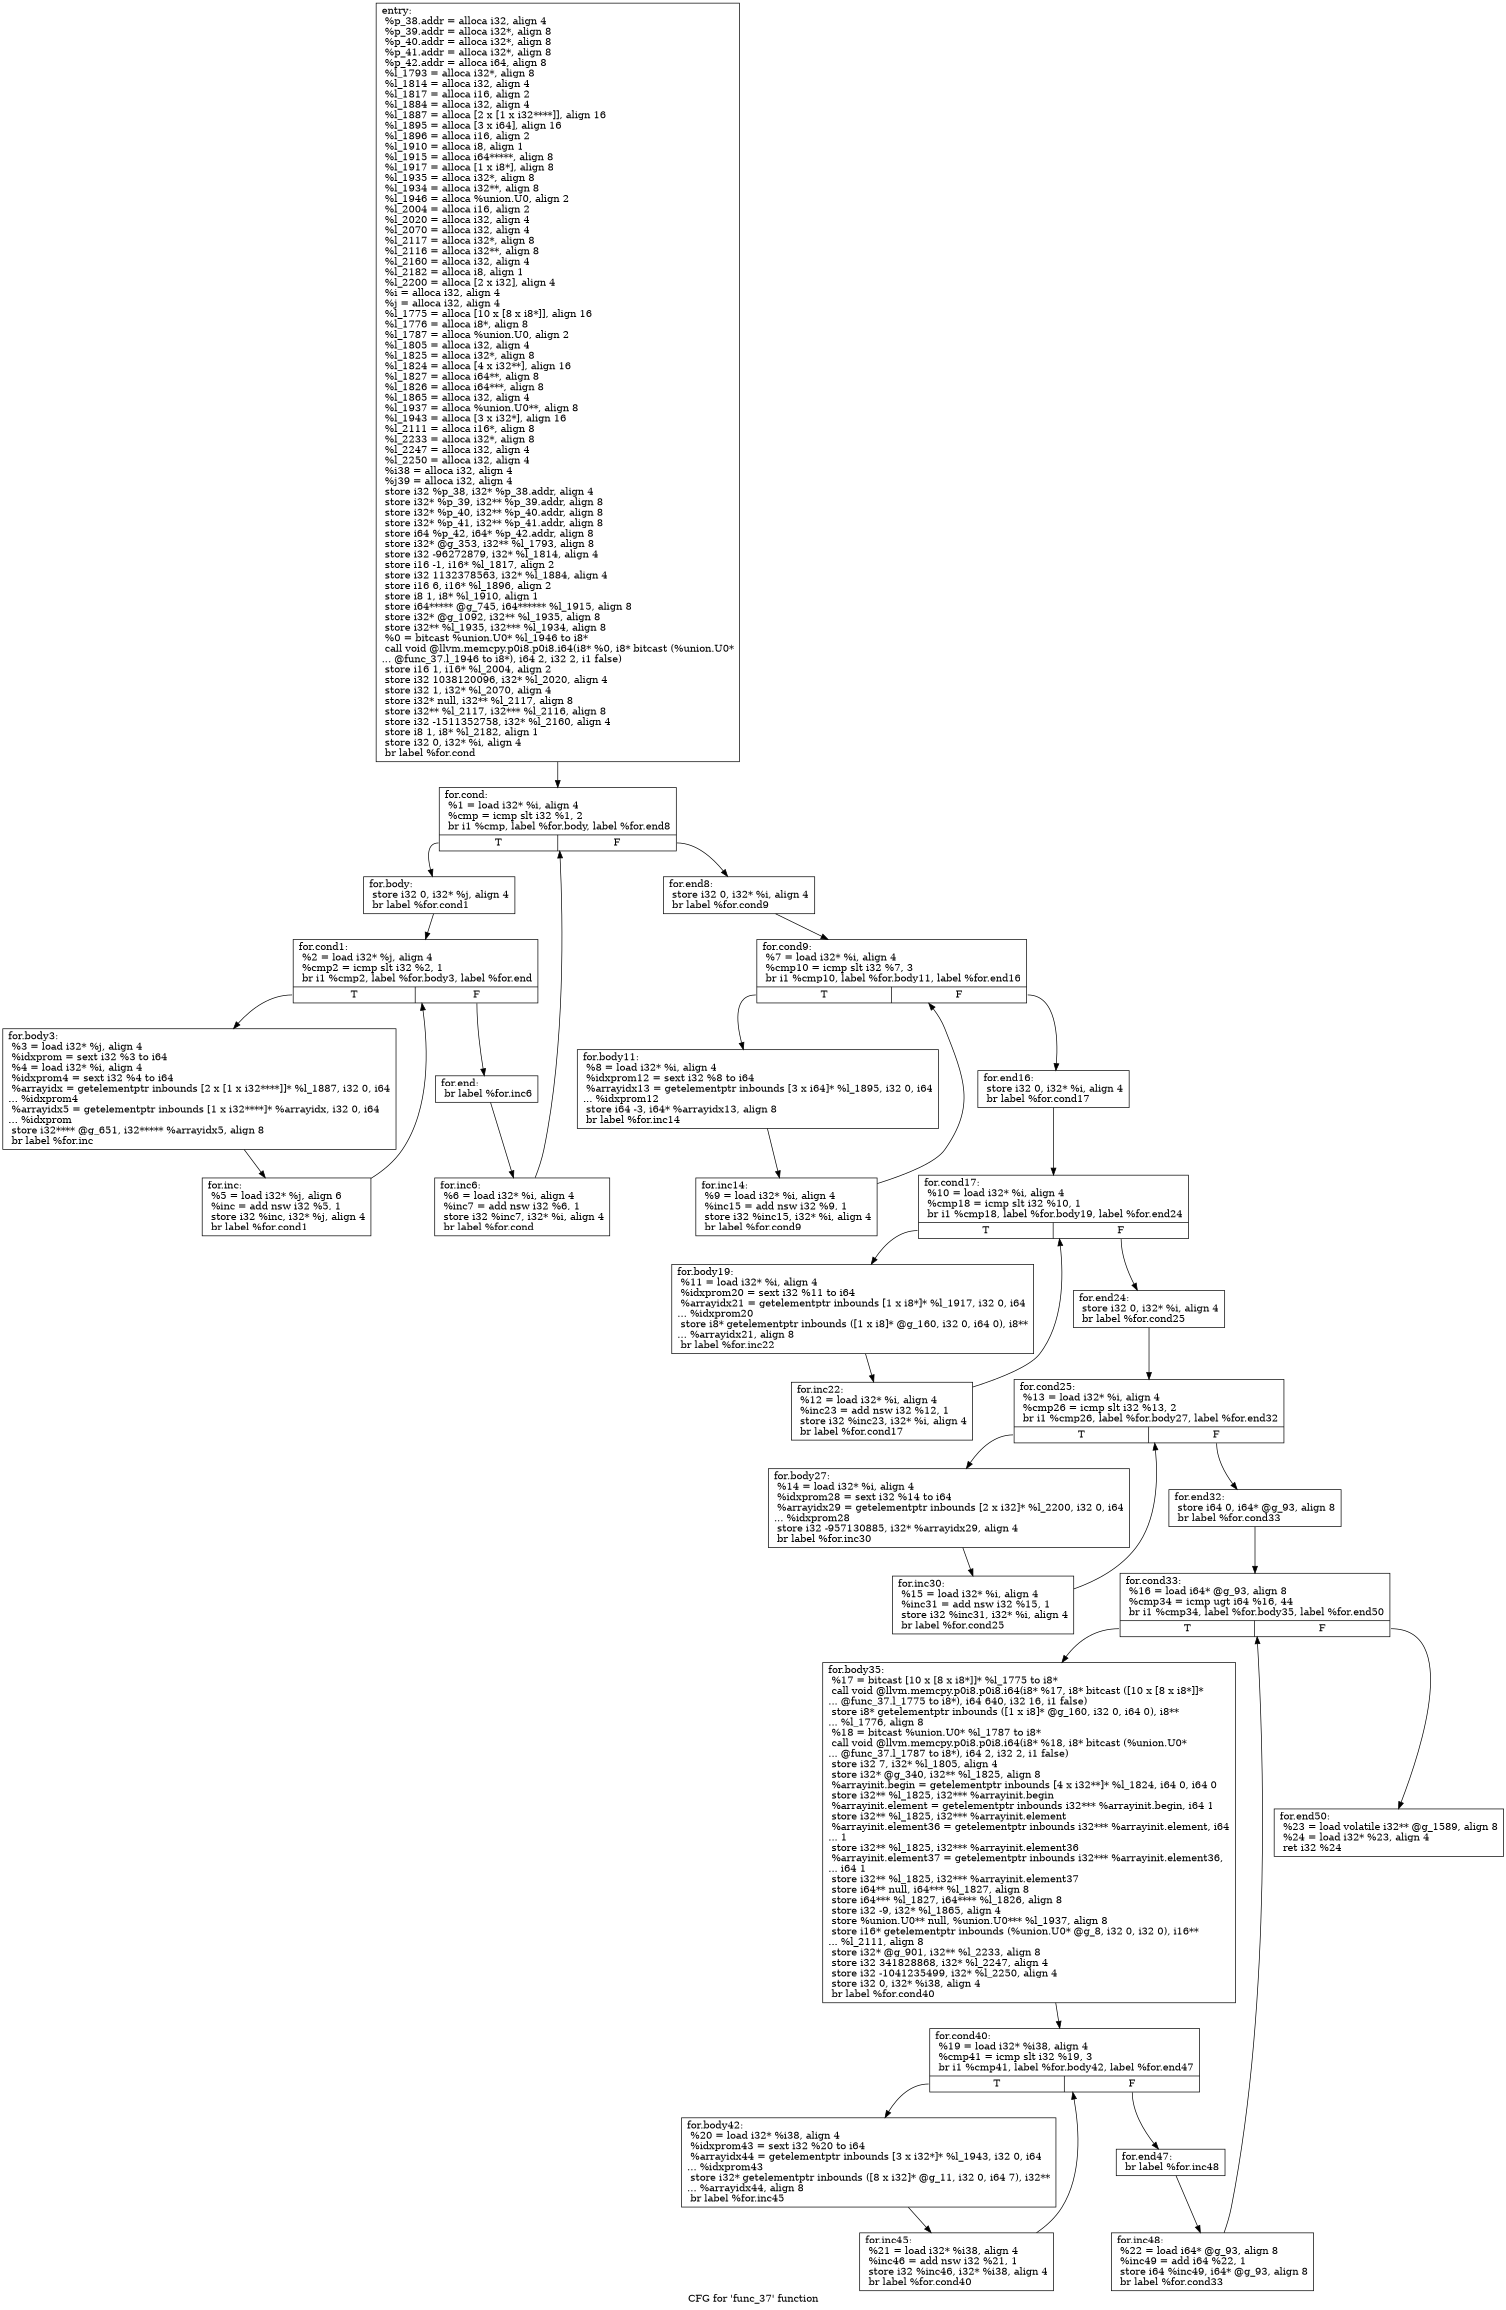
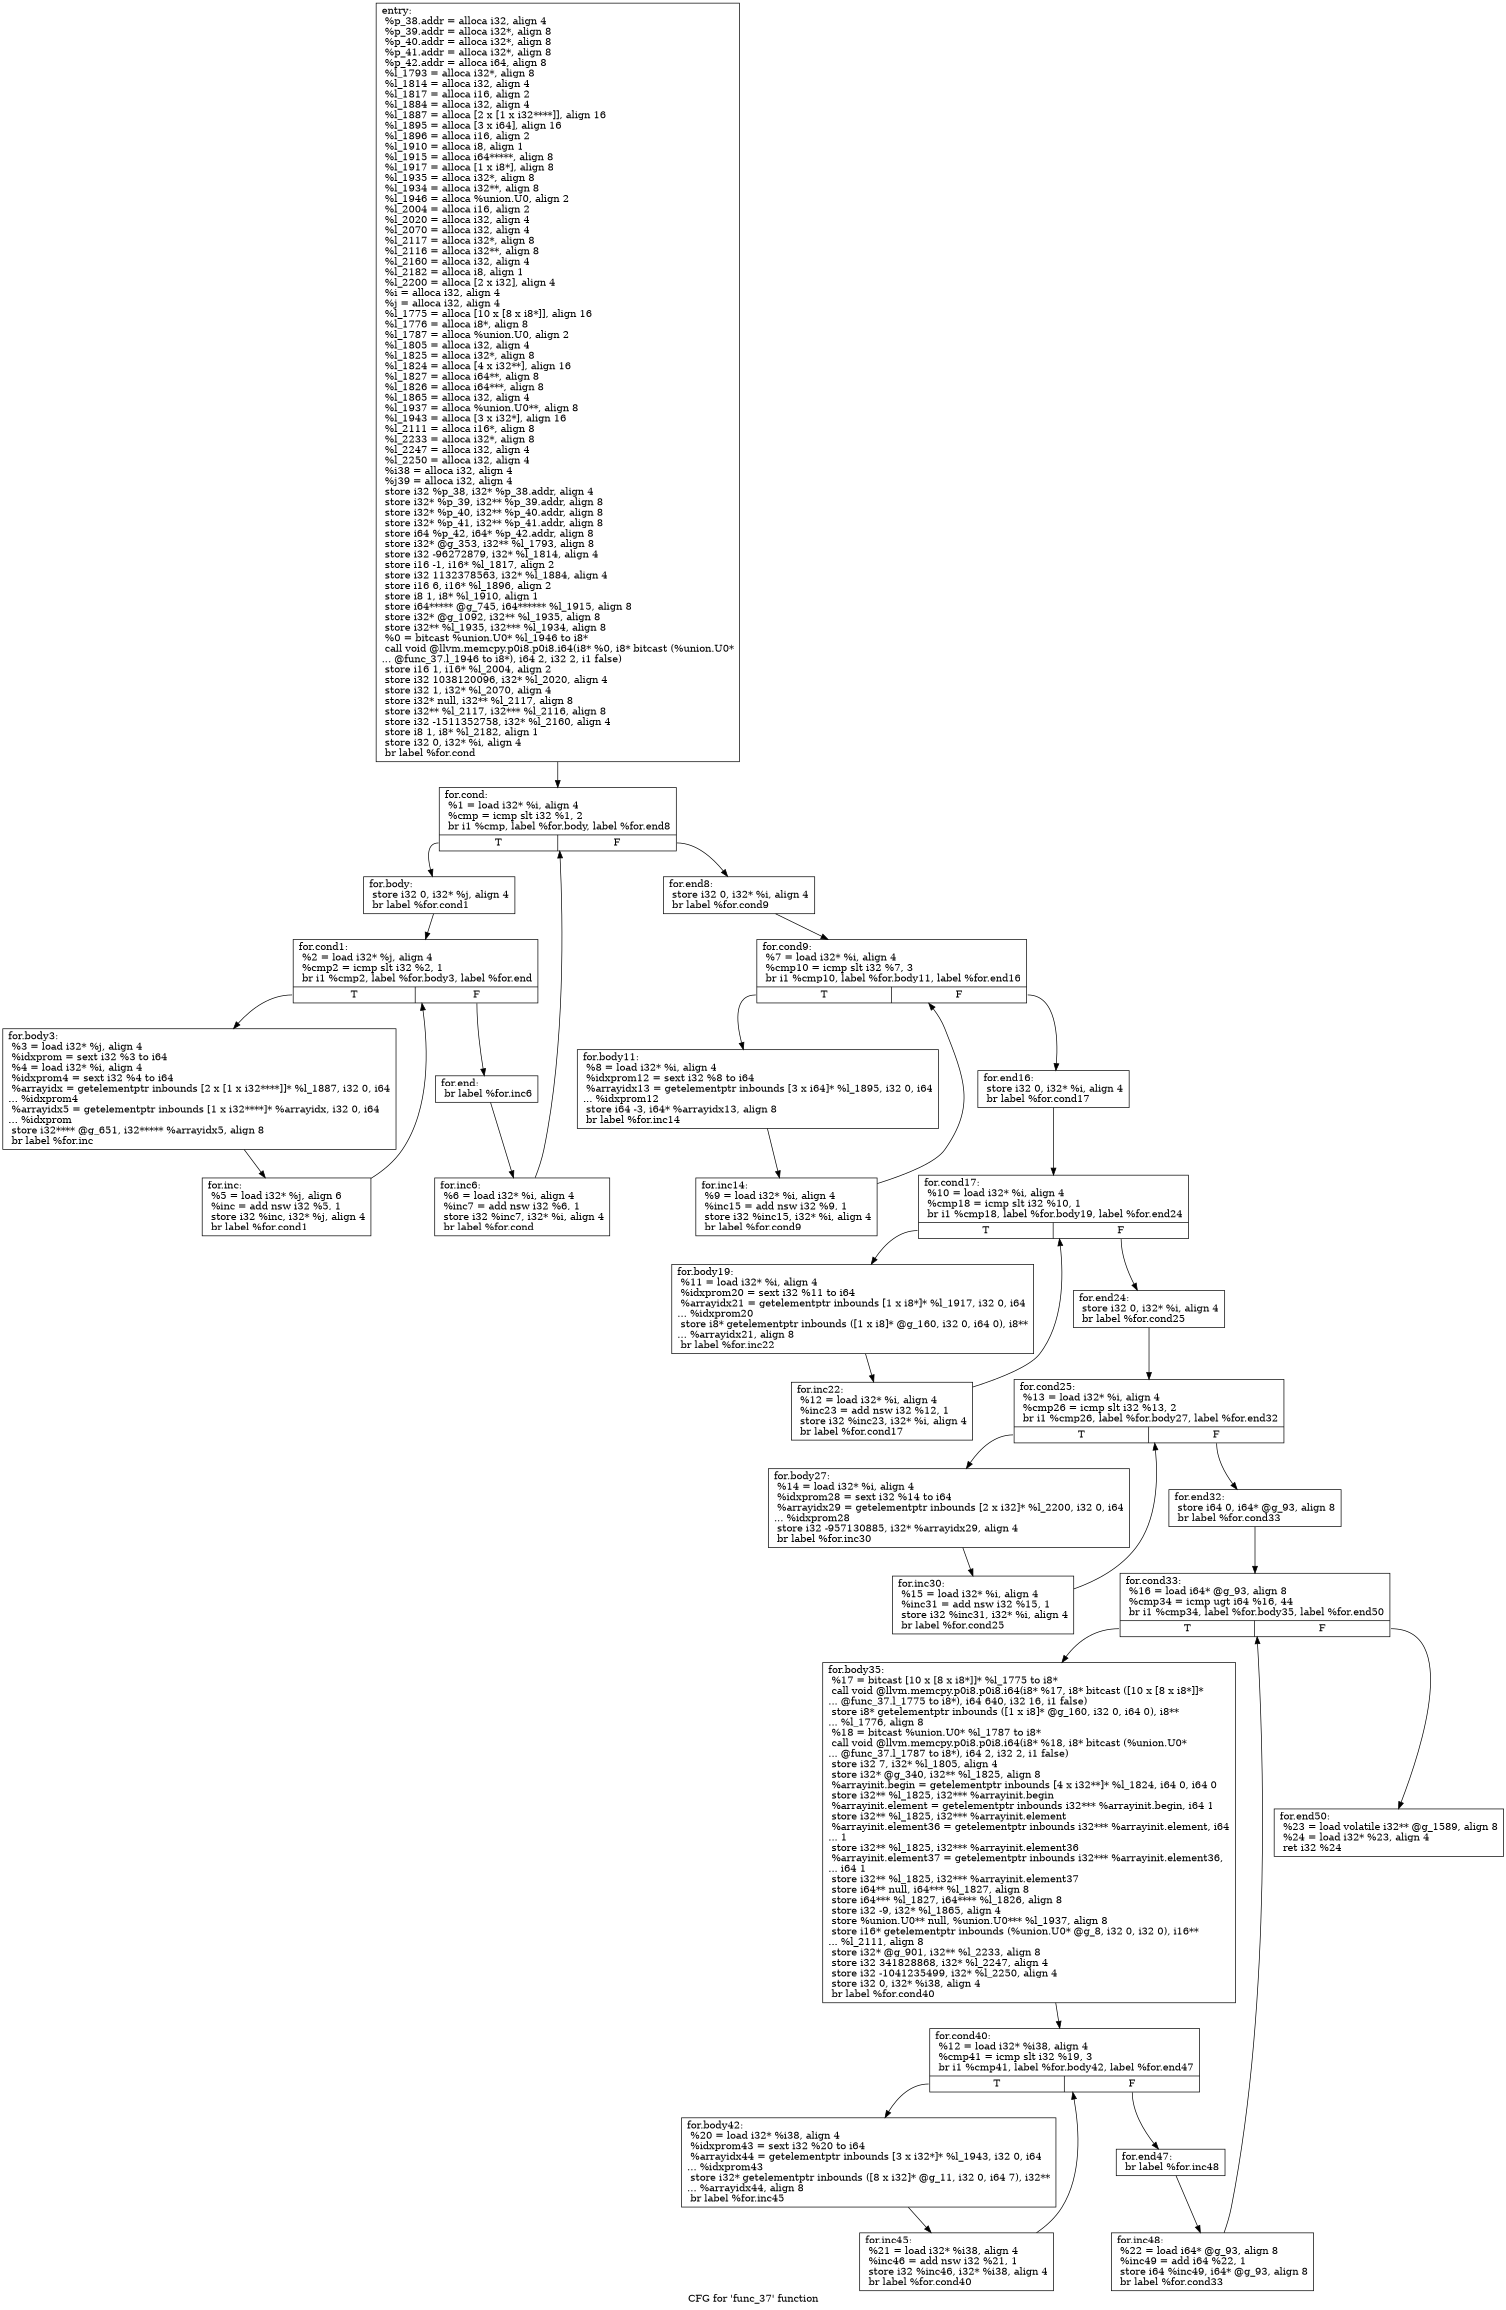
node "for.cond40:": text "%19 = load i32* %i38, align 4" -> "%12 = load i32* %i38, align 4"
